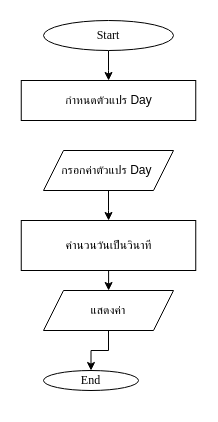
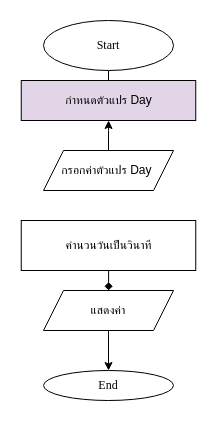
node "Start": size 130x30 -> 130x50
node "กำหนดตัวแปร Day": fillcolor #ffffff -> #e1d5e7
edge "กรอกค่าตัวแปร Day" -> "คำนวนวันเป็นวินาที": now "กรอกค่าตัวแปร Day" -> "กำหนดตัวแปร Day"
edge "คำนวนวันเป็นวินาที" -> "แสดงค่า": arrowhead classic -> diamond
node "End": size 95x20 -> 130x30
